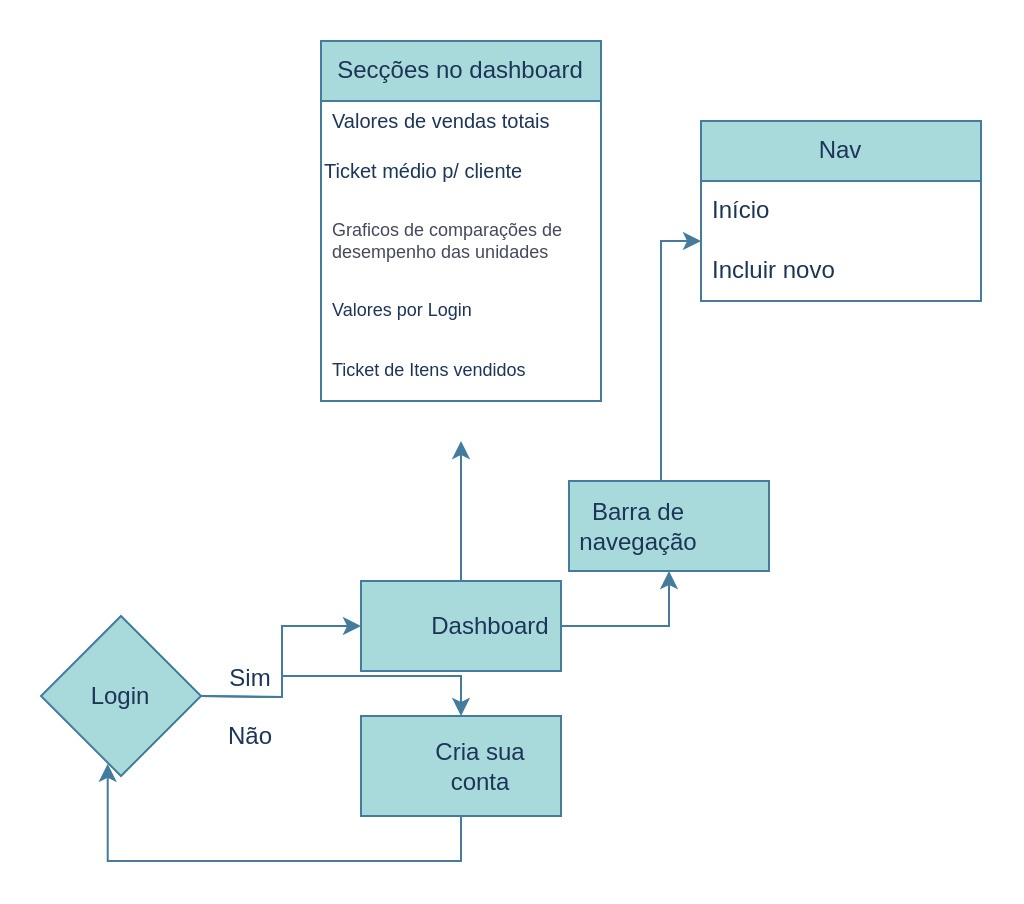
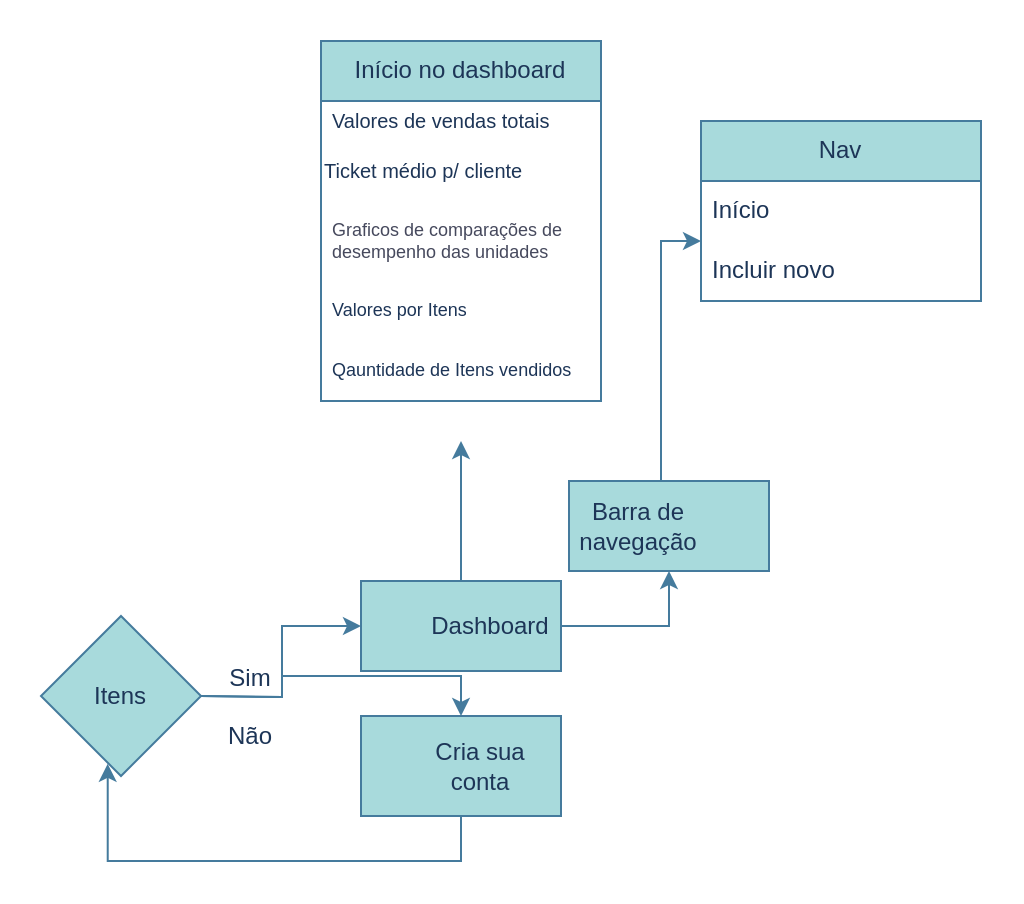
node "Secções no dashboard": label "Secções no dashboard" -> "Início no dashboard"
node "Valores por Login": label "Valores por Login" -> "Valores por Itens"
node "Ticket de Itens vendidos": label "Ticket de Itens vendidos" -> "Qauntidade de Itens vendidos"
node "Login": label "Login" -> "Itens"
